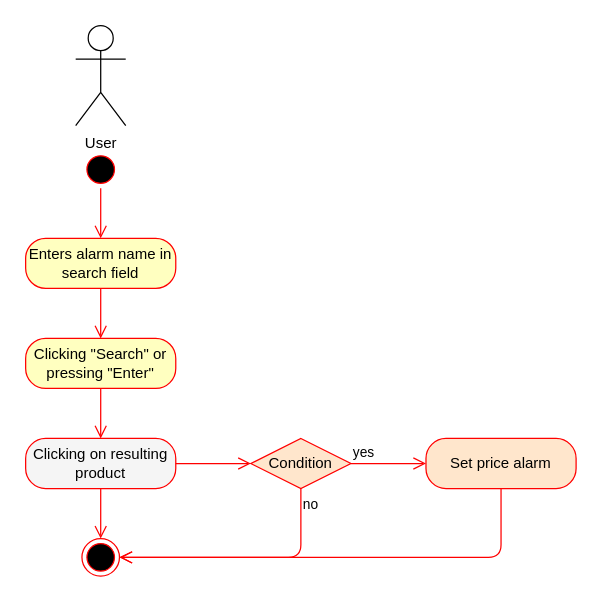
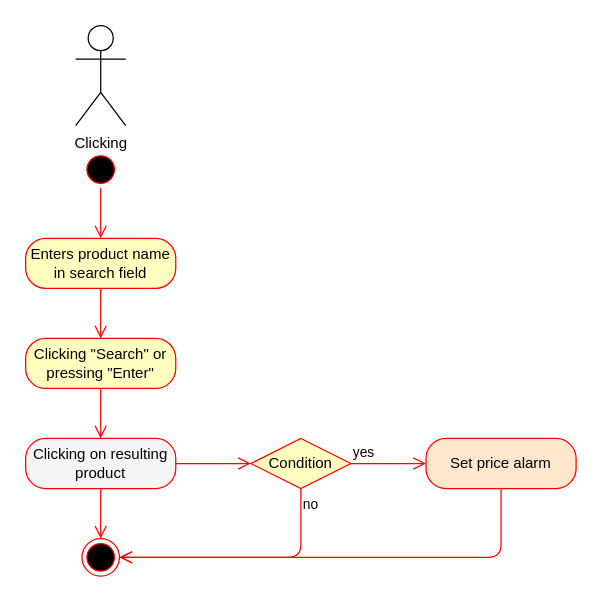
node "User": label "User" -> "Clicking"
node "Enters alarm name in search field": label "Enters alarm name in search field" -> "Enters product name in search field"
node "Condition": fillcolor #ffe6cc -> #ffffc0
